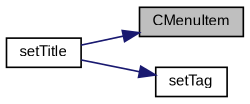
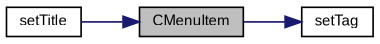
edge "setTitle" -> "setTag": now "CMenuItem" -> "setTag"
